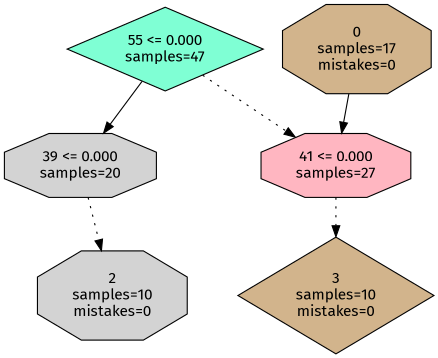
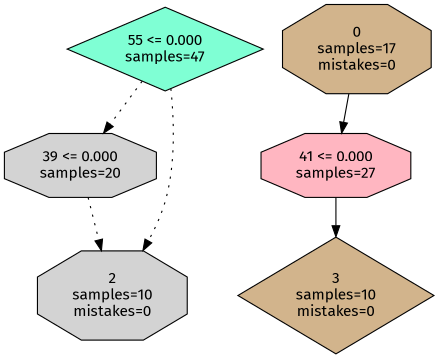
edge "55 <= 0.000 samples=47" -> "39 <= 0.000 samples=20": style solid -> dotted
edge "55 <= 0.000 samples=47" -> "41 <= 0.000 samples=27": now "55 <= 0.000 samples=47" -> "2 samples=10 mistakes=0"
edge "41 <= 0.000 samples=27" -> "3 samples=10 mistakes=0": style dotted -> solid
